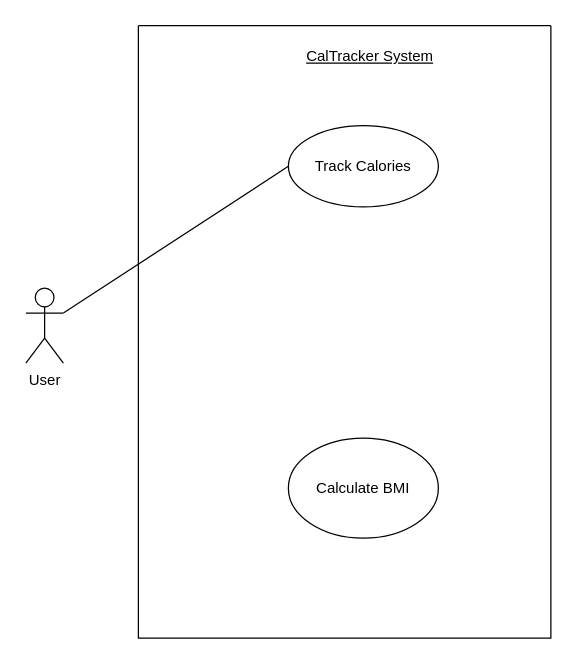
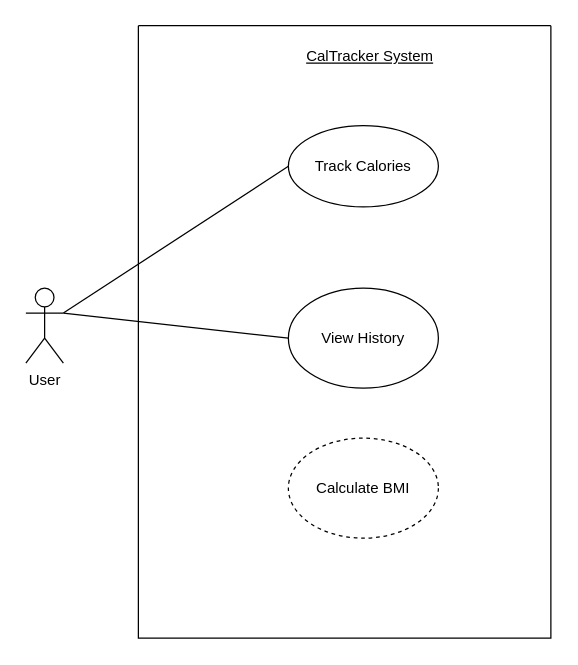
edge "User" -- "View History": added
node "View History": added
node "Calculate BMI": style solid -> dashed
